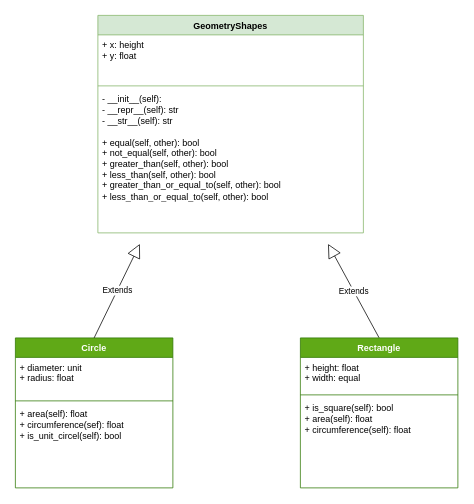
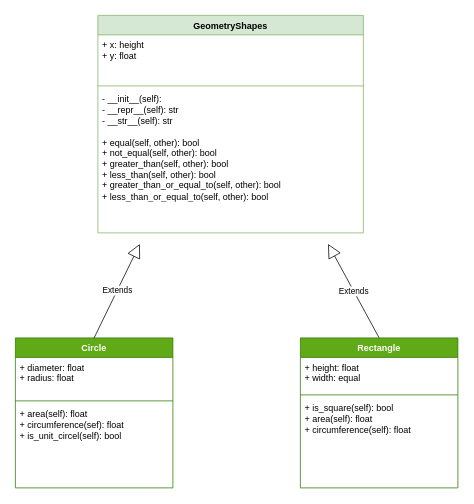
node "+ diameter: unit + radius: float": label "+ diameter: unit + radius: float" -> "+ diameter: float + radius: float"
